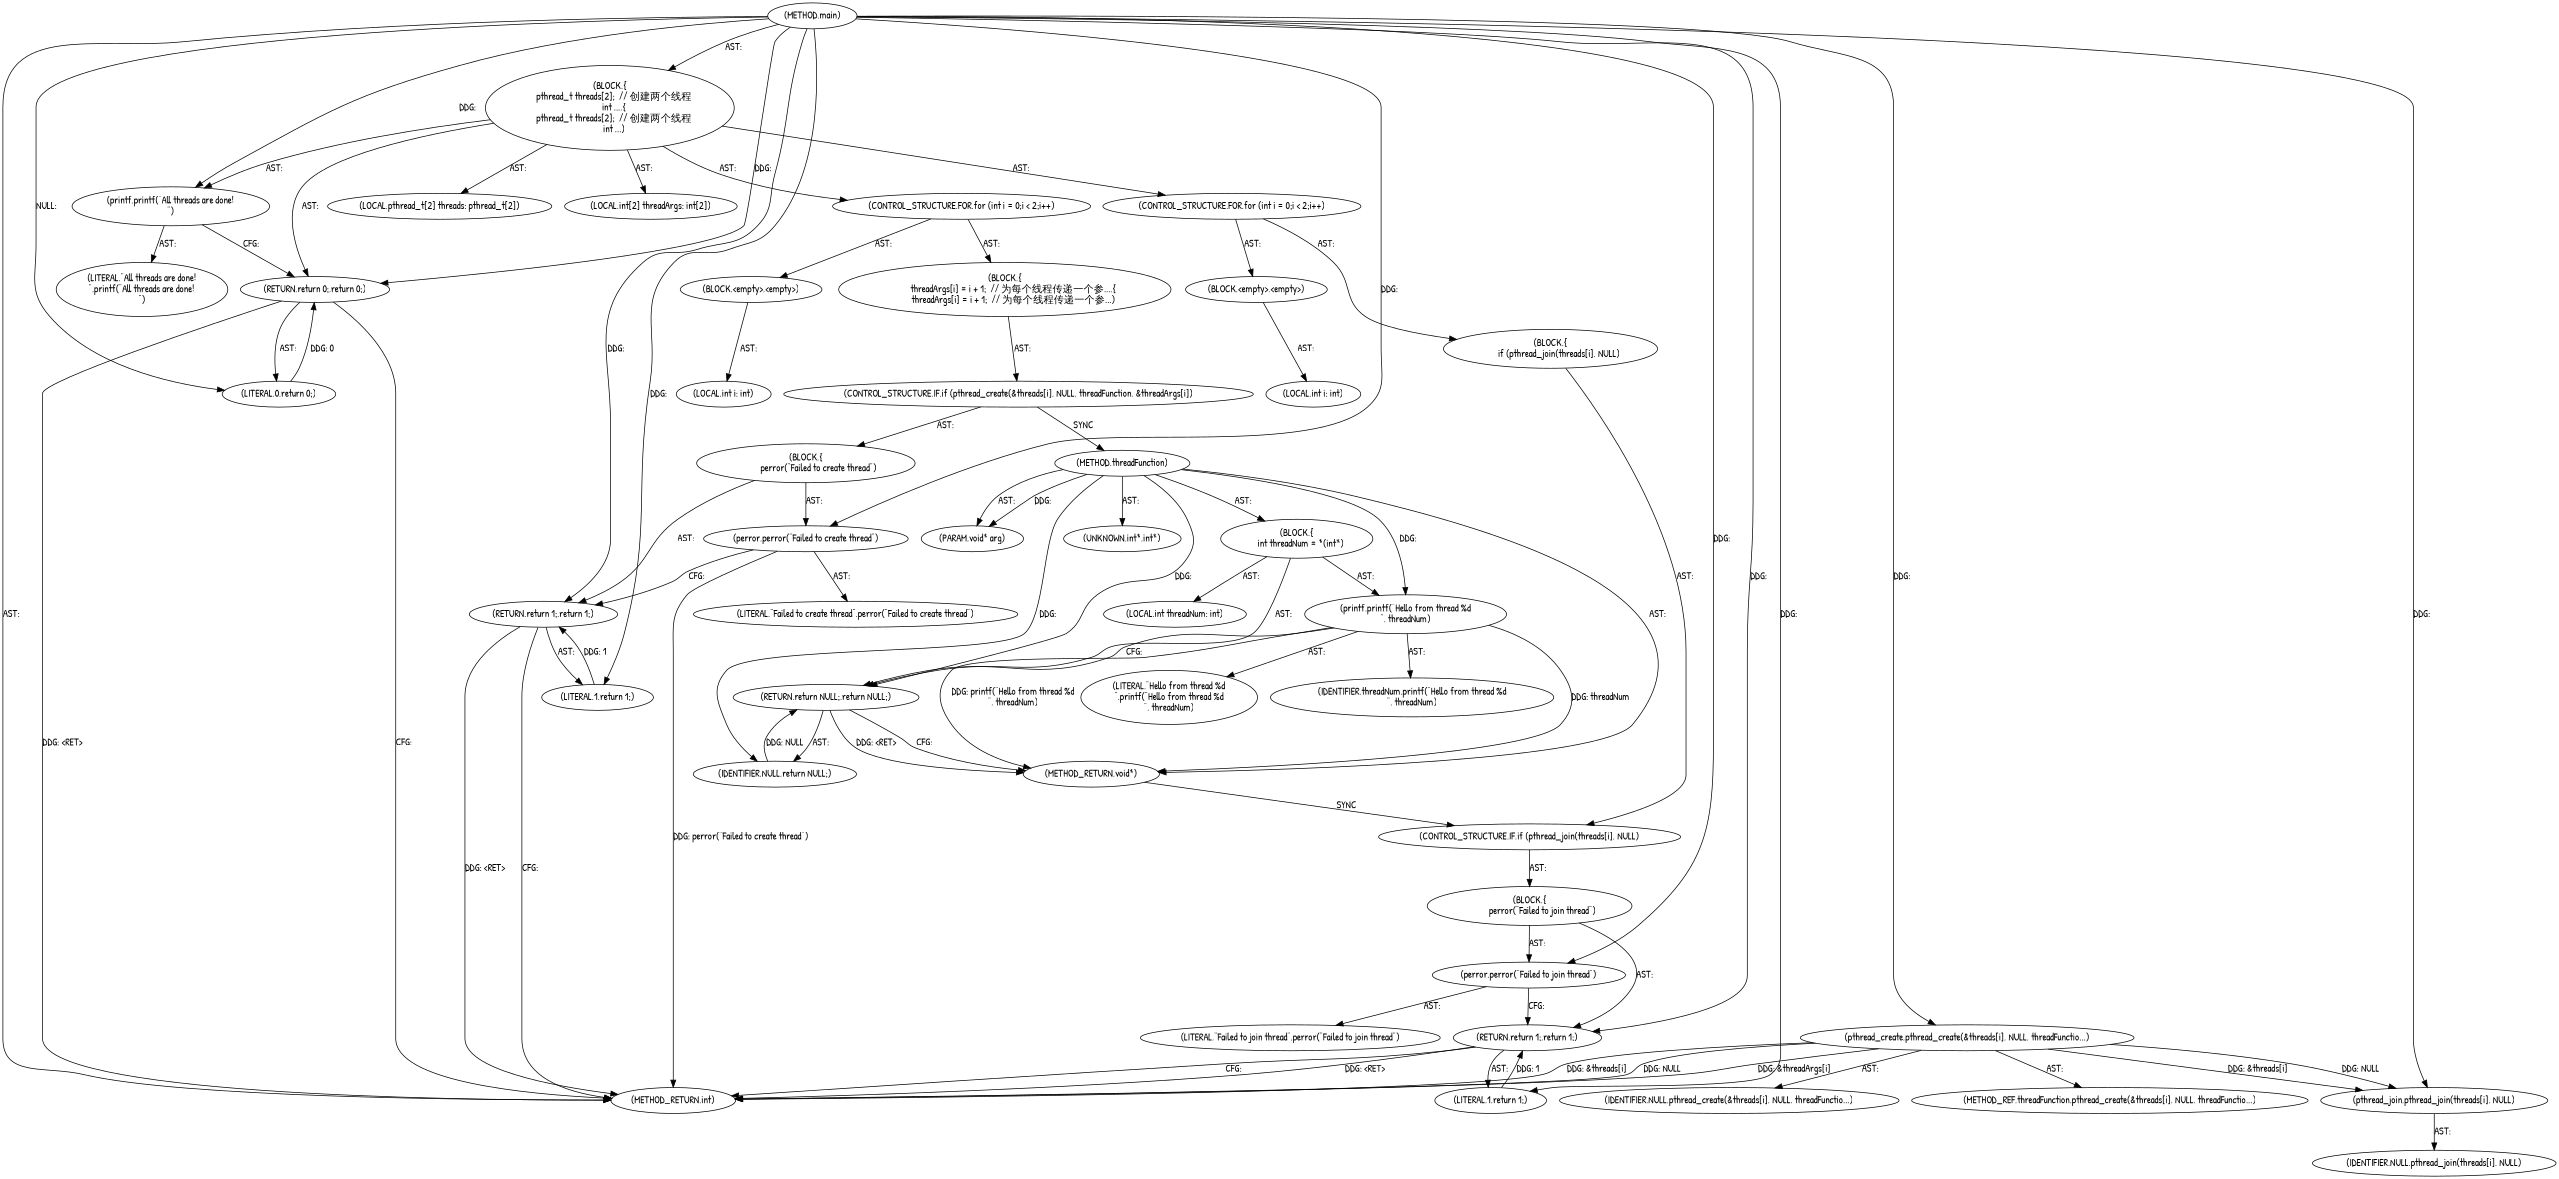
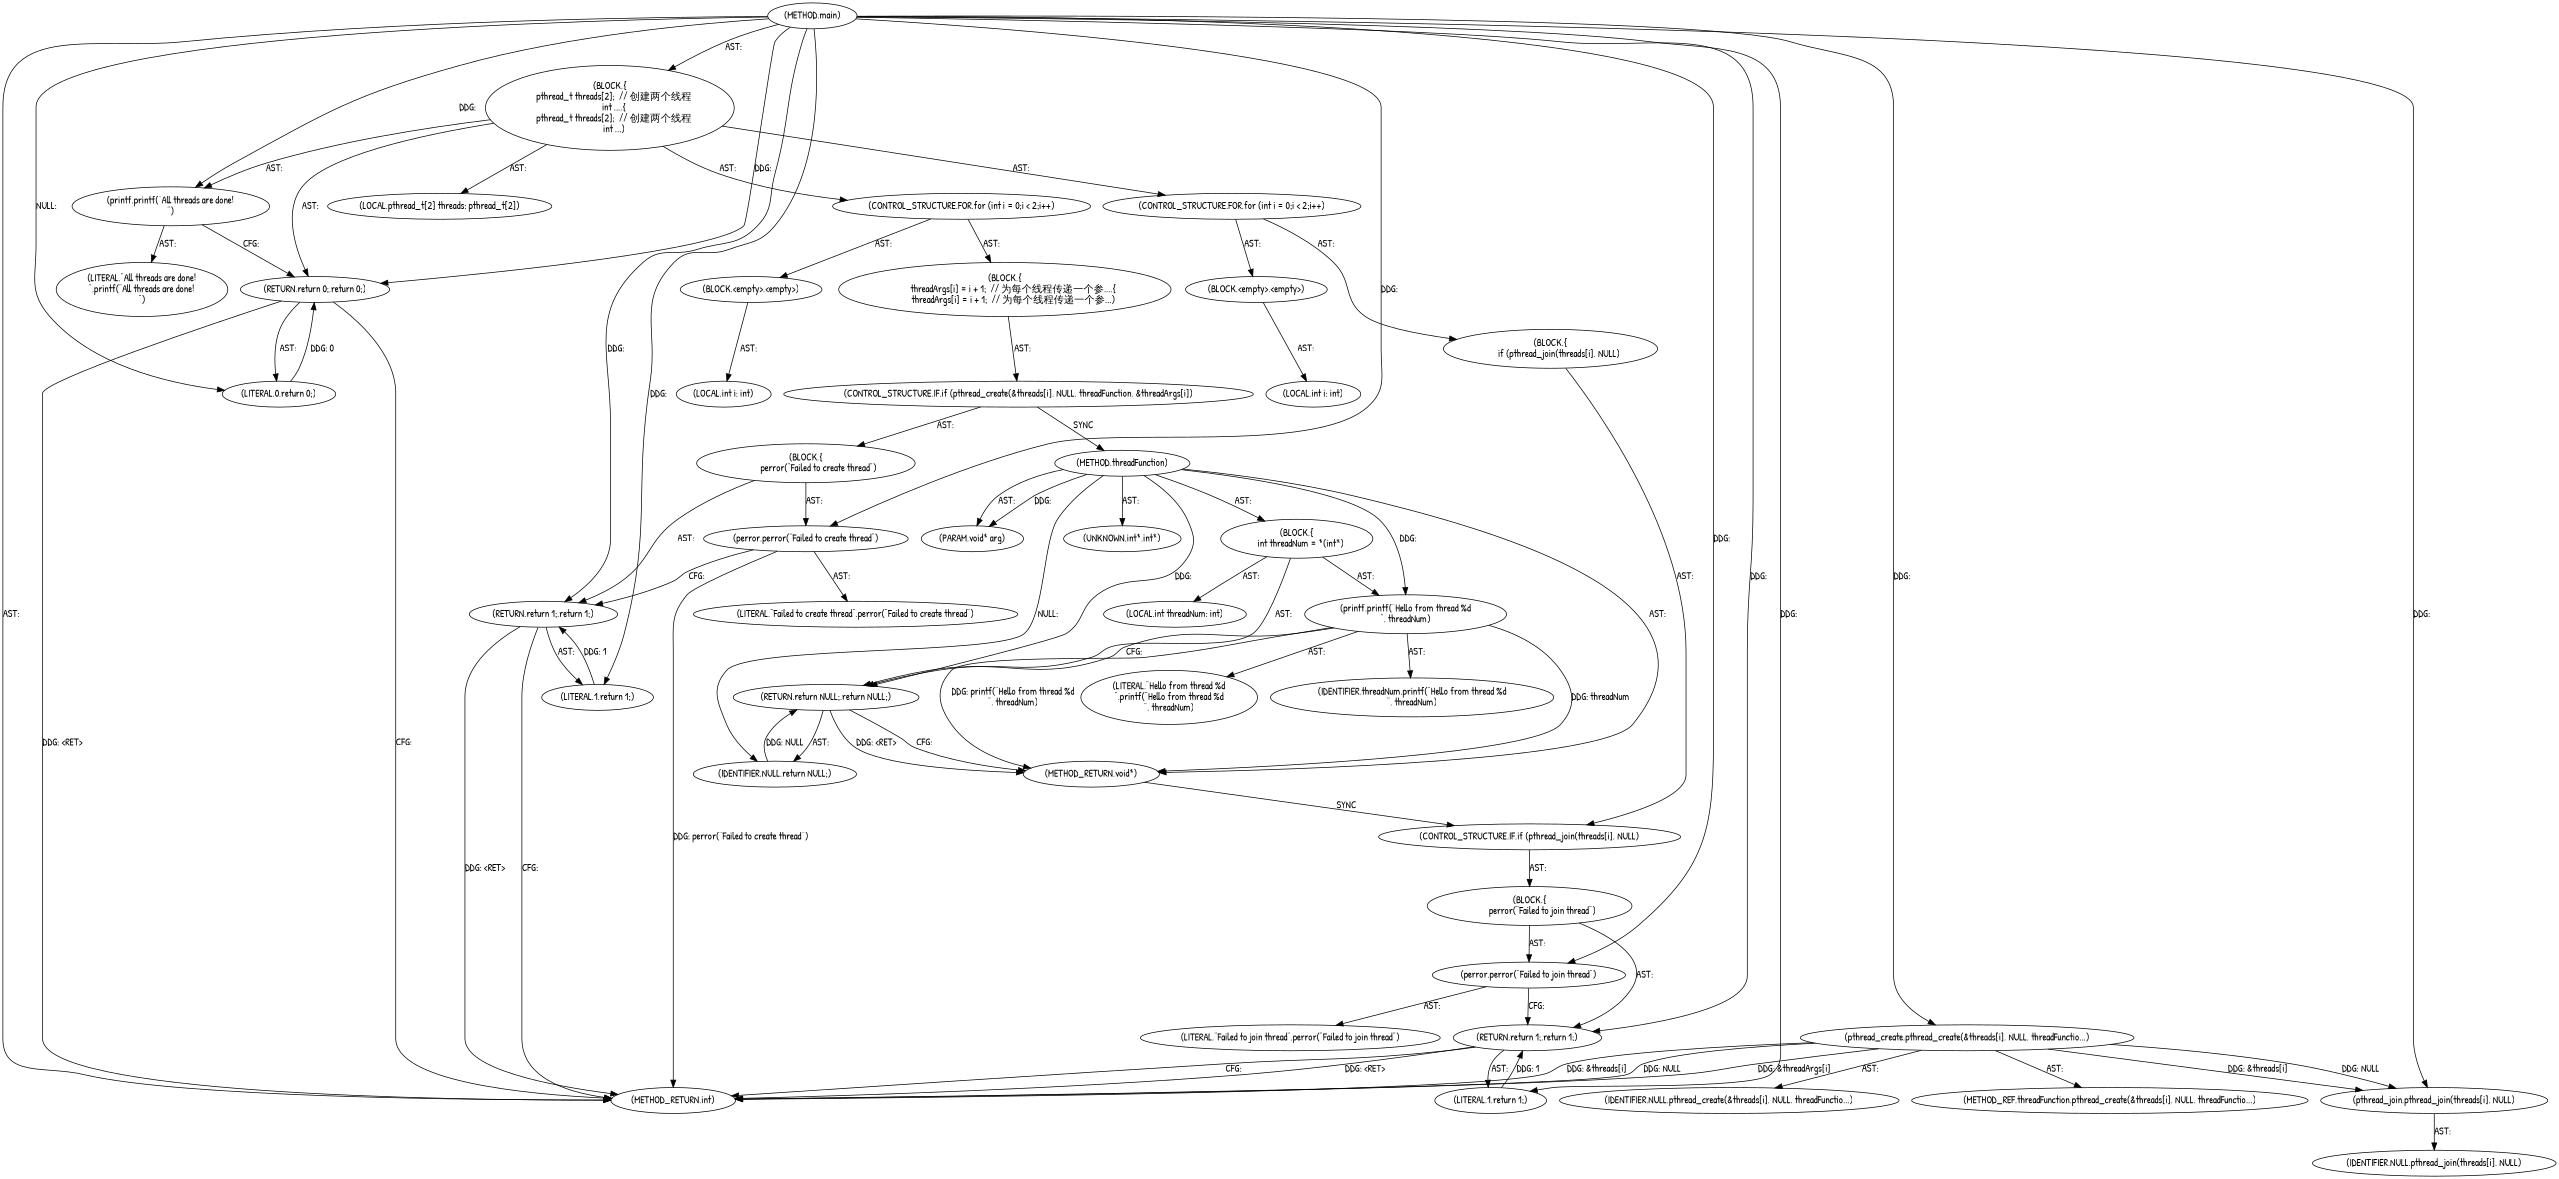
node "(LOCAL,int[2] threadArgs: int[2])": removed
edge "(METHOD,threadFunction)" -> "(IDENTIFIER,NULL,return NULL;)": label "DDG: " -> "NULL: "
